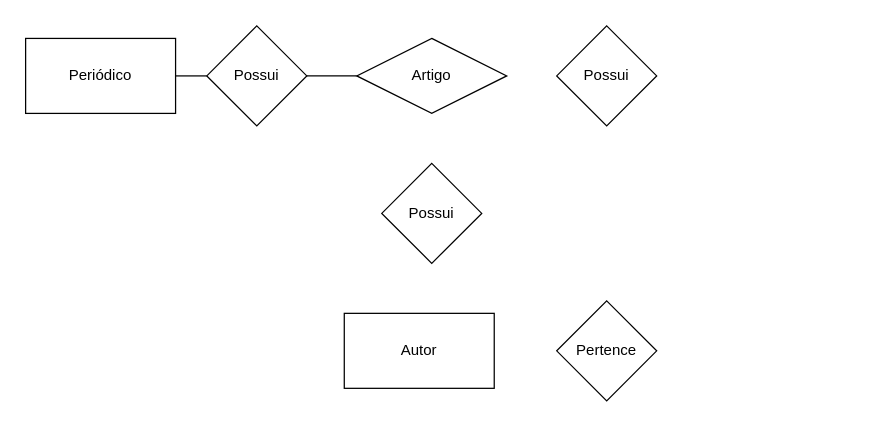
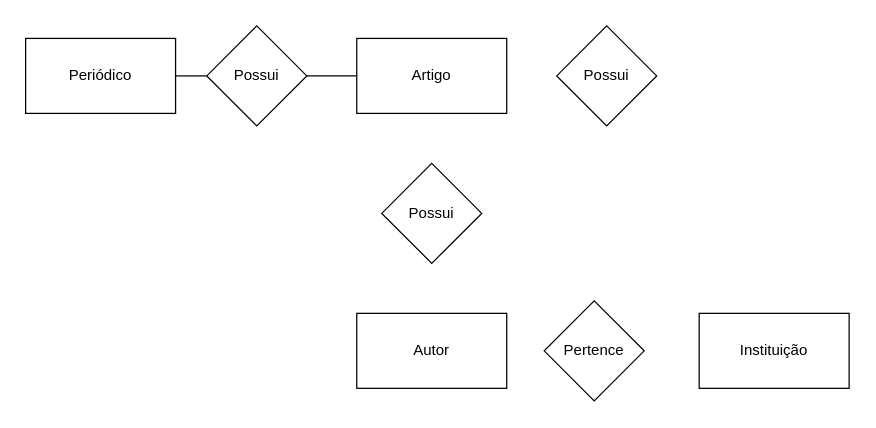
node "Artigo": shape diamond -> rectangle
node "Autor": moved (419, 351) -> (432, 351)
node "Pertence": moved (607, 351) -> (594, 351)
node "Instituição": added
